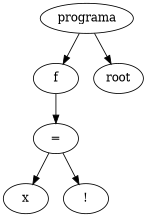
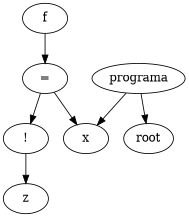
edge "programa" -> "f": now "programa" -> "x"
node "z": added
